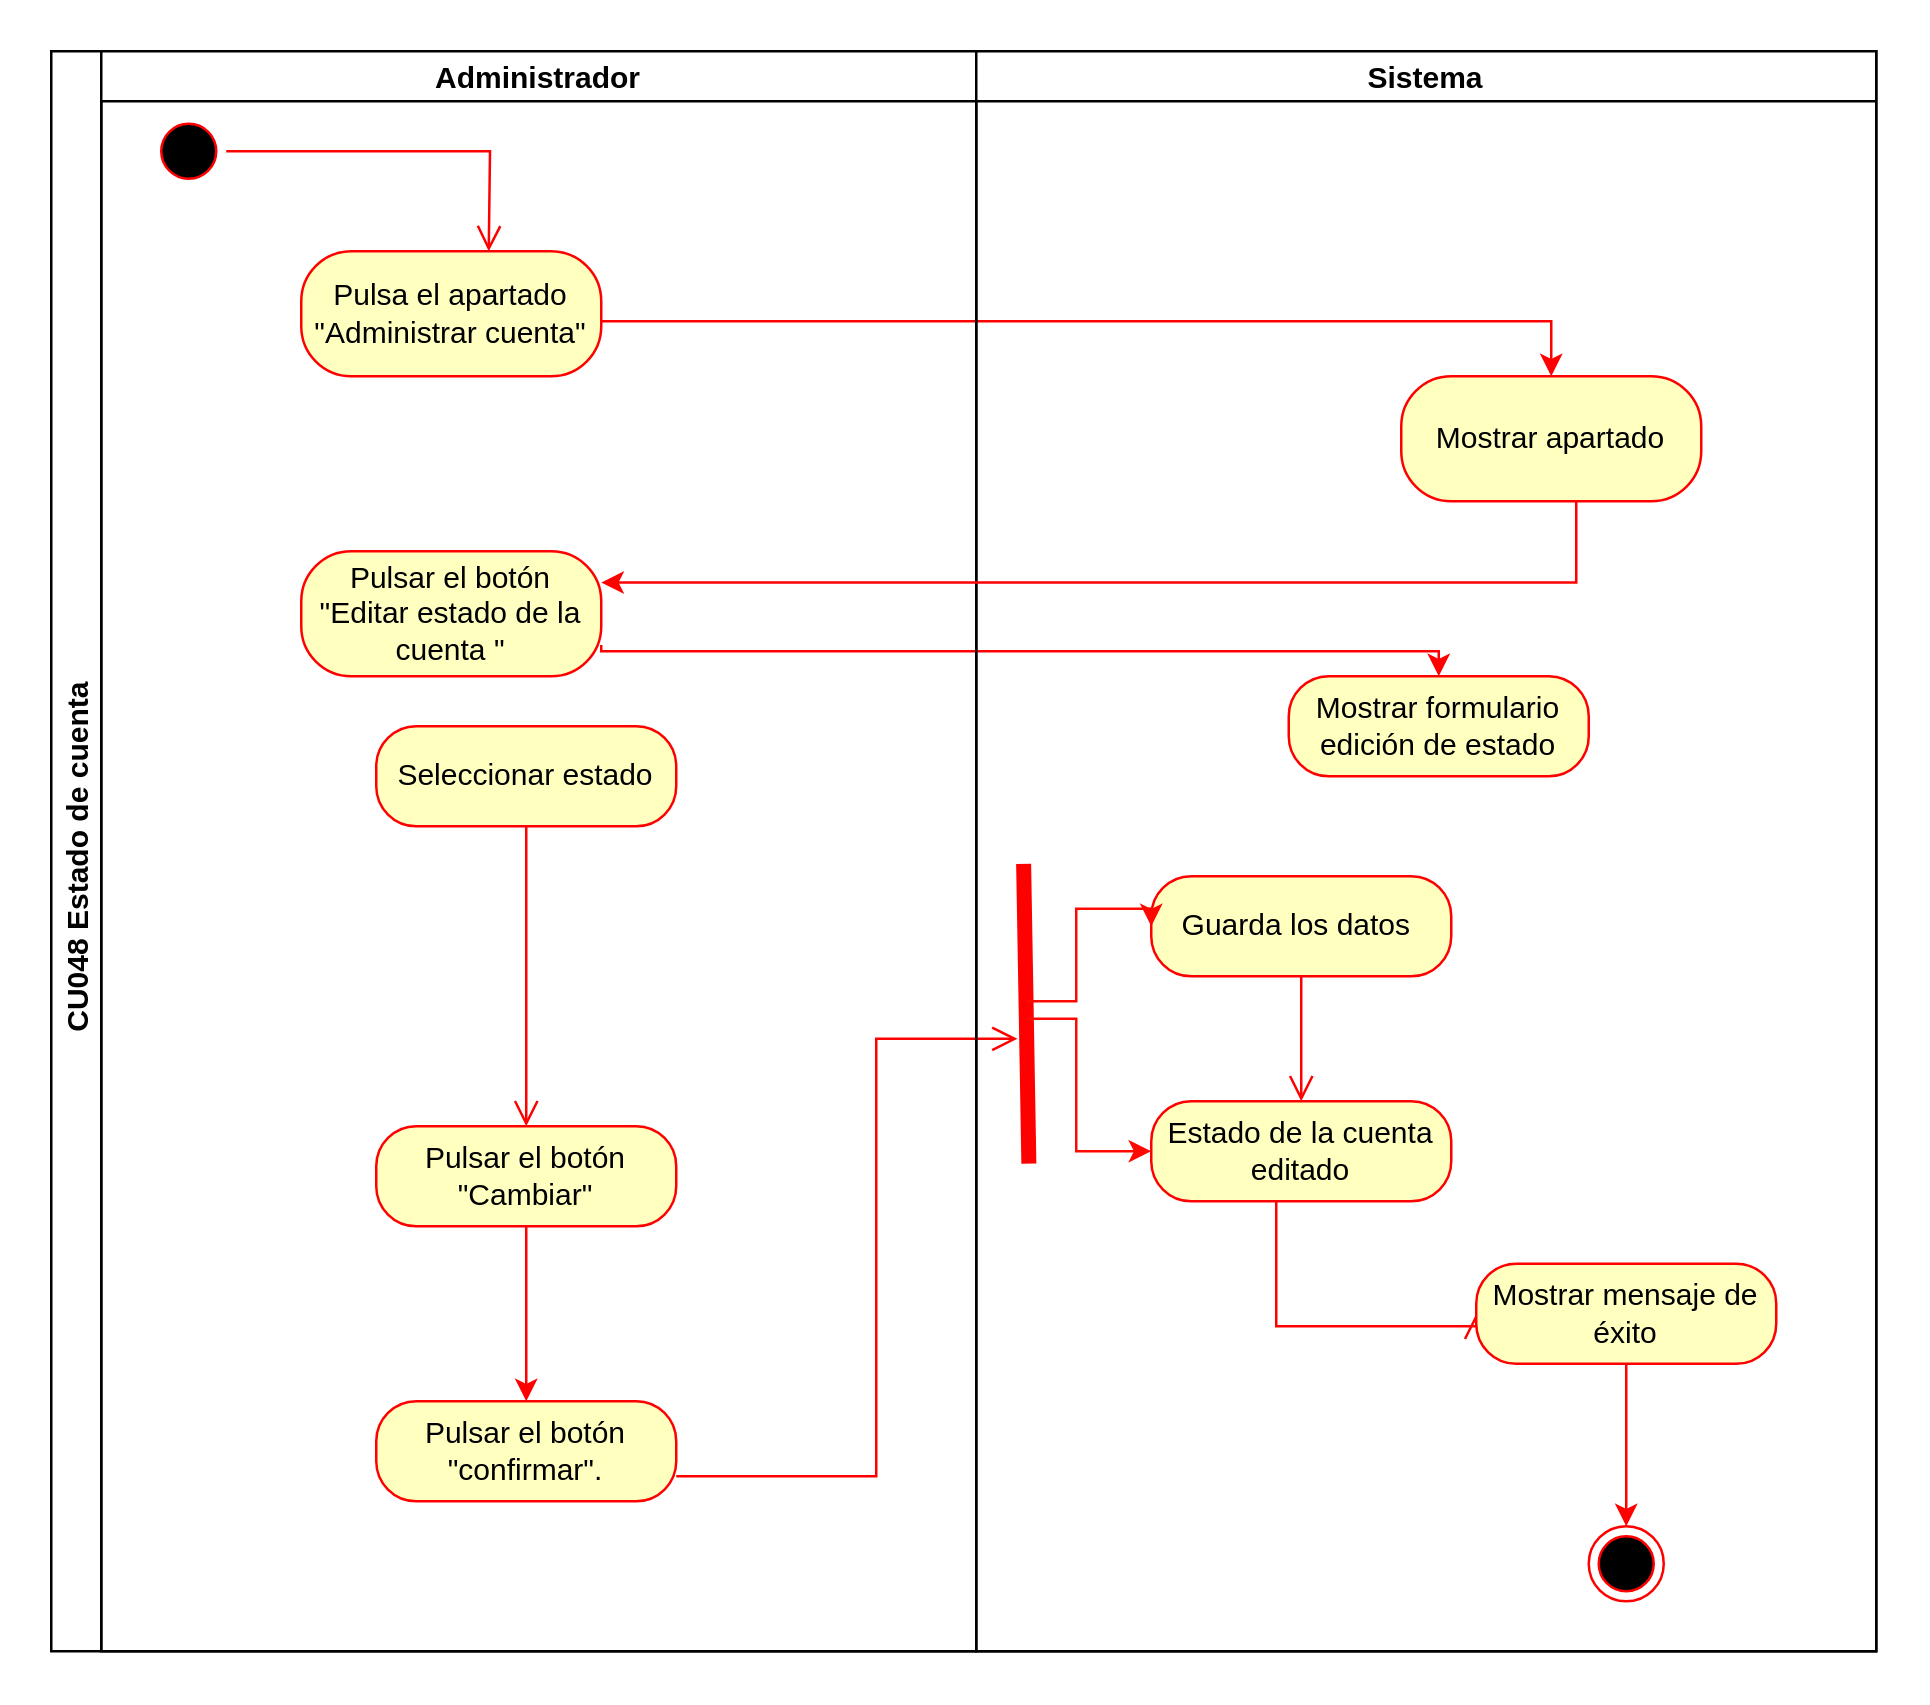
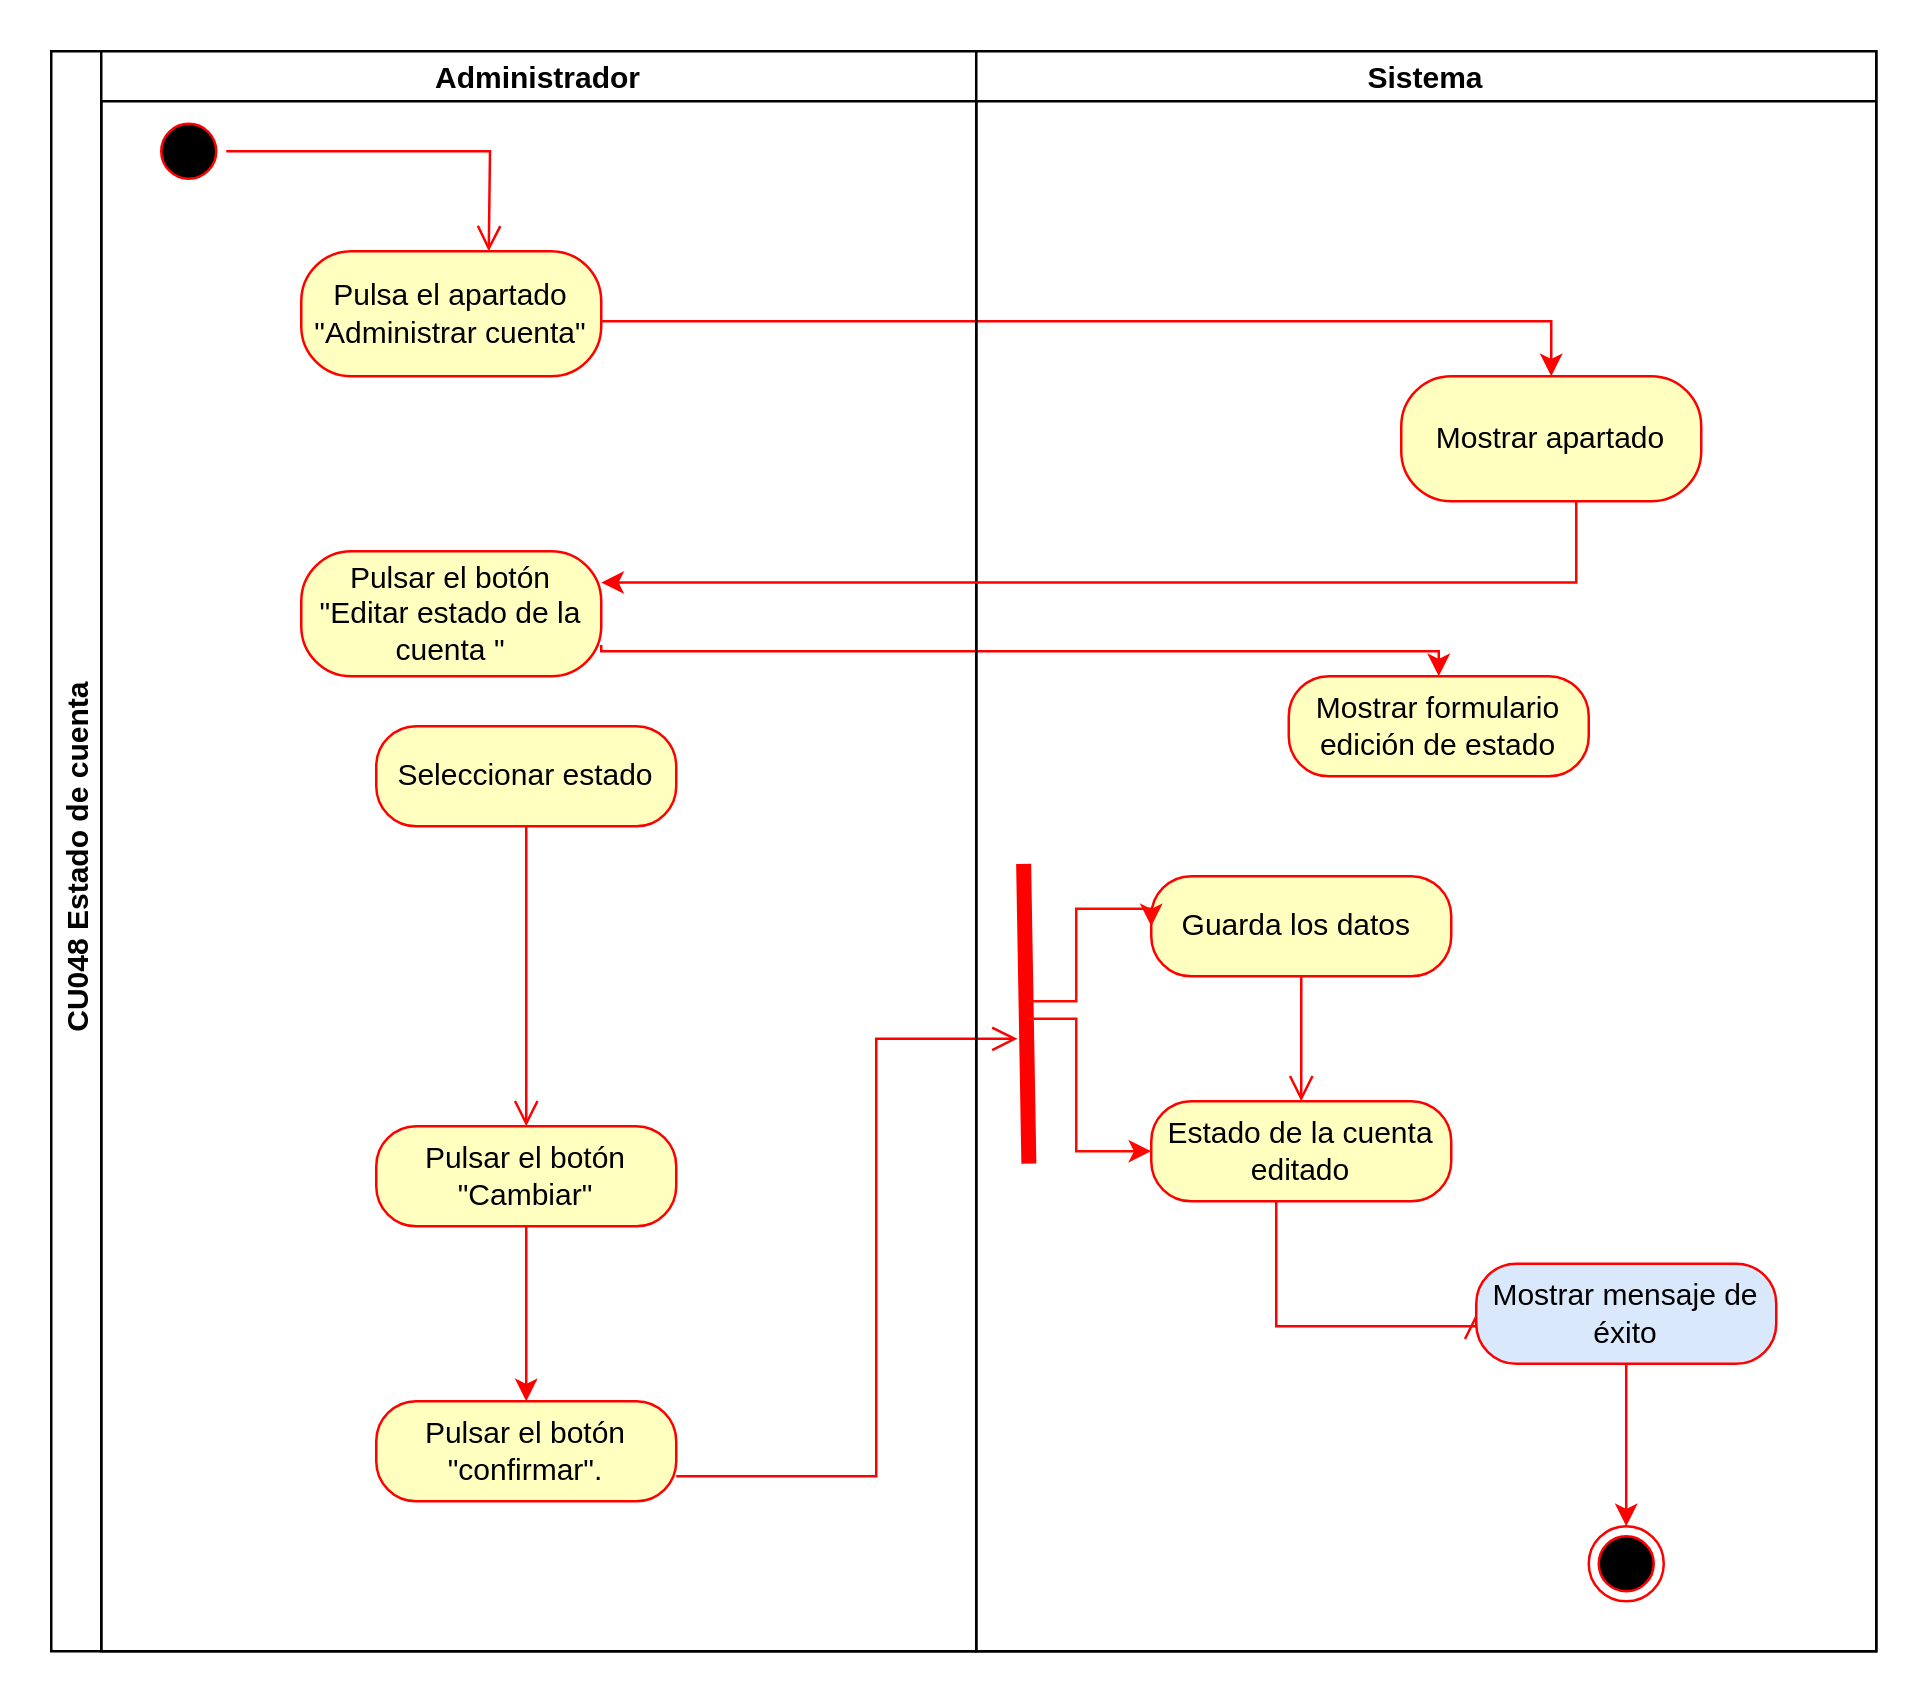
node "Mostrar mensaje de éxito": fillcolor #ffffc0 -> #dae8fc
